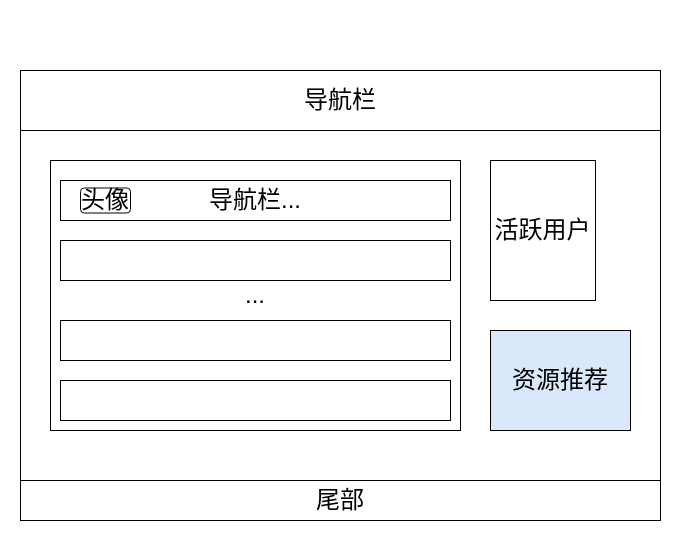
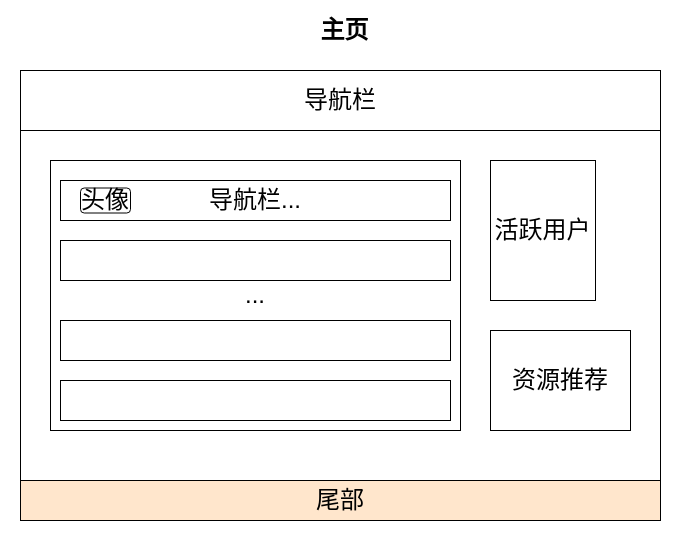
node "主页": added
node "资源推荐": fillcolor #dae8fc -> #ffffff
node "尾部": fillcolor #ffffff -> #ffe6cc
